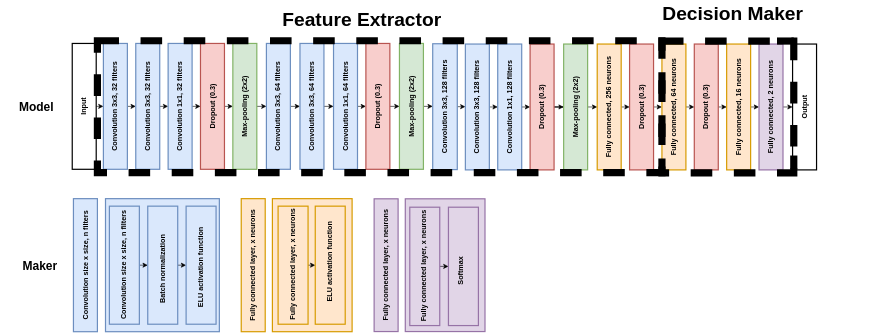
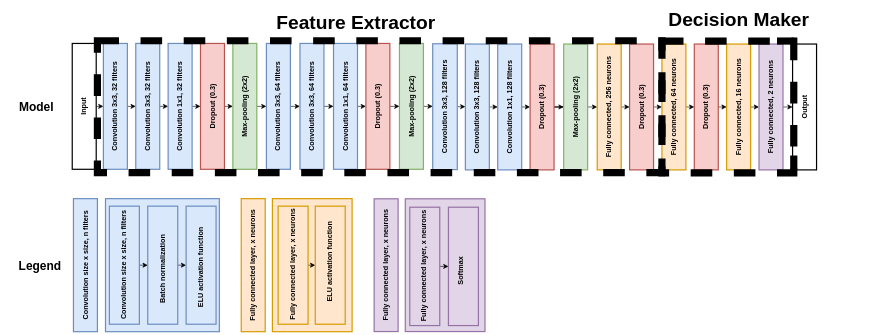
node "Decision Maker": moved (733, 14) -> (739, 20)
node "Feature Extractor": moved (361, 20) -> (355, 23)
node "Maker": label "Maker" -> "Legend"
